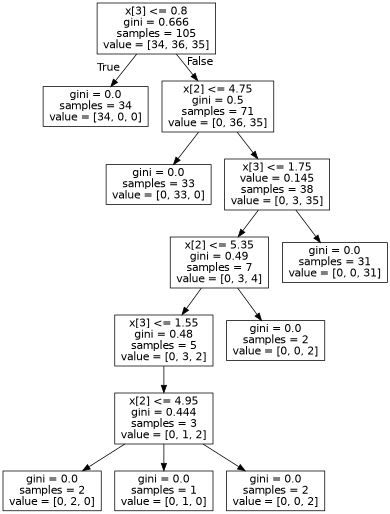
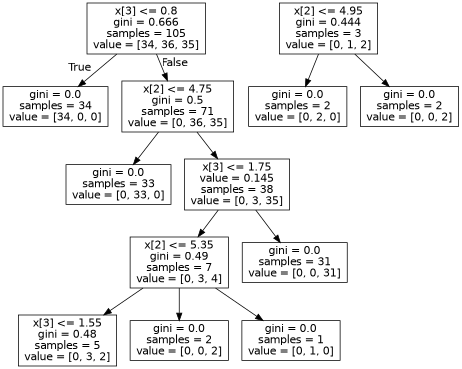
edge "x[3] <= 1.55 gini = 0.48 samples = 5 value = [0, 3, 2]" -> "x[2] <= 4.95 gini = 0.444 samples = 3 value = [0, 1, 2]": removed
edge "x[2] <= 4.95 gini = 0.444 samples = 3 value = [0, 1, 2]" -> "gini = 0.0 samples = 1 value = [0, 1, 0]": now "x[2] <= 5.35 gini = 0.49 samples = 7 value = [0, 3, 4]" -> "gini = 0.0 samples = 1 value = [0, 1, 0]"
